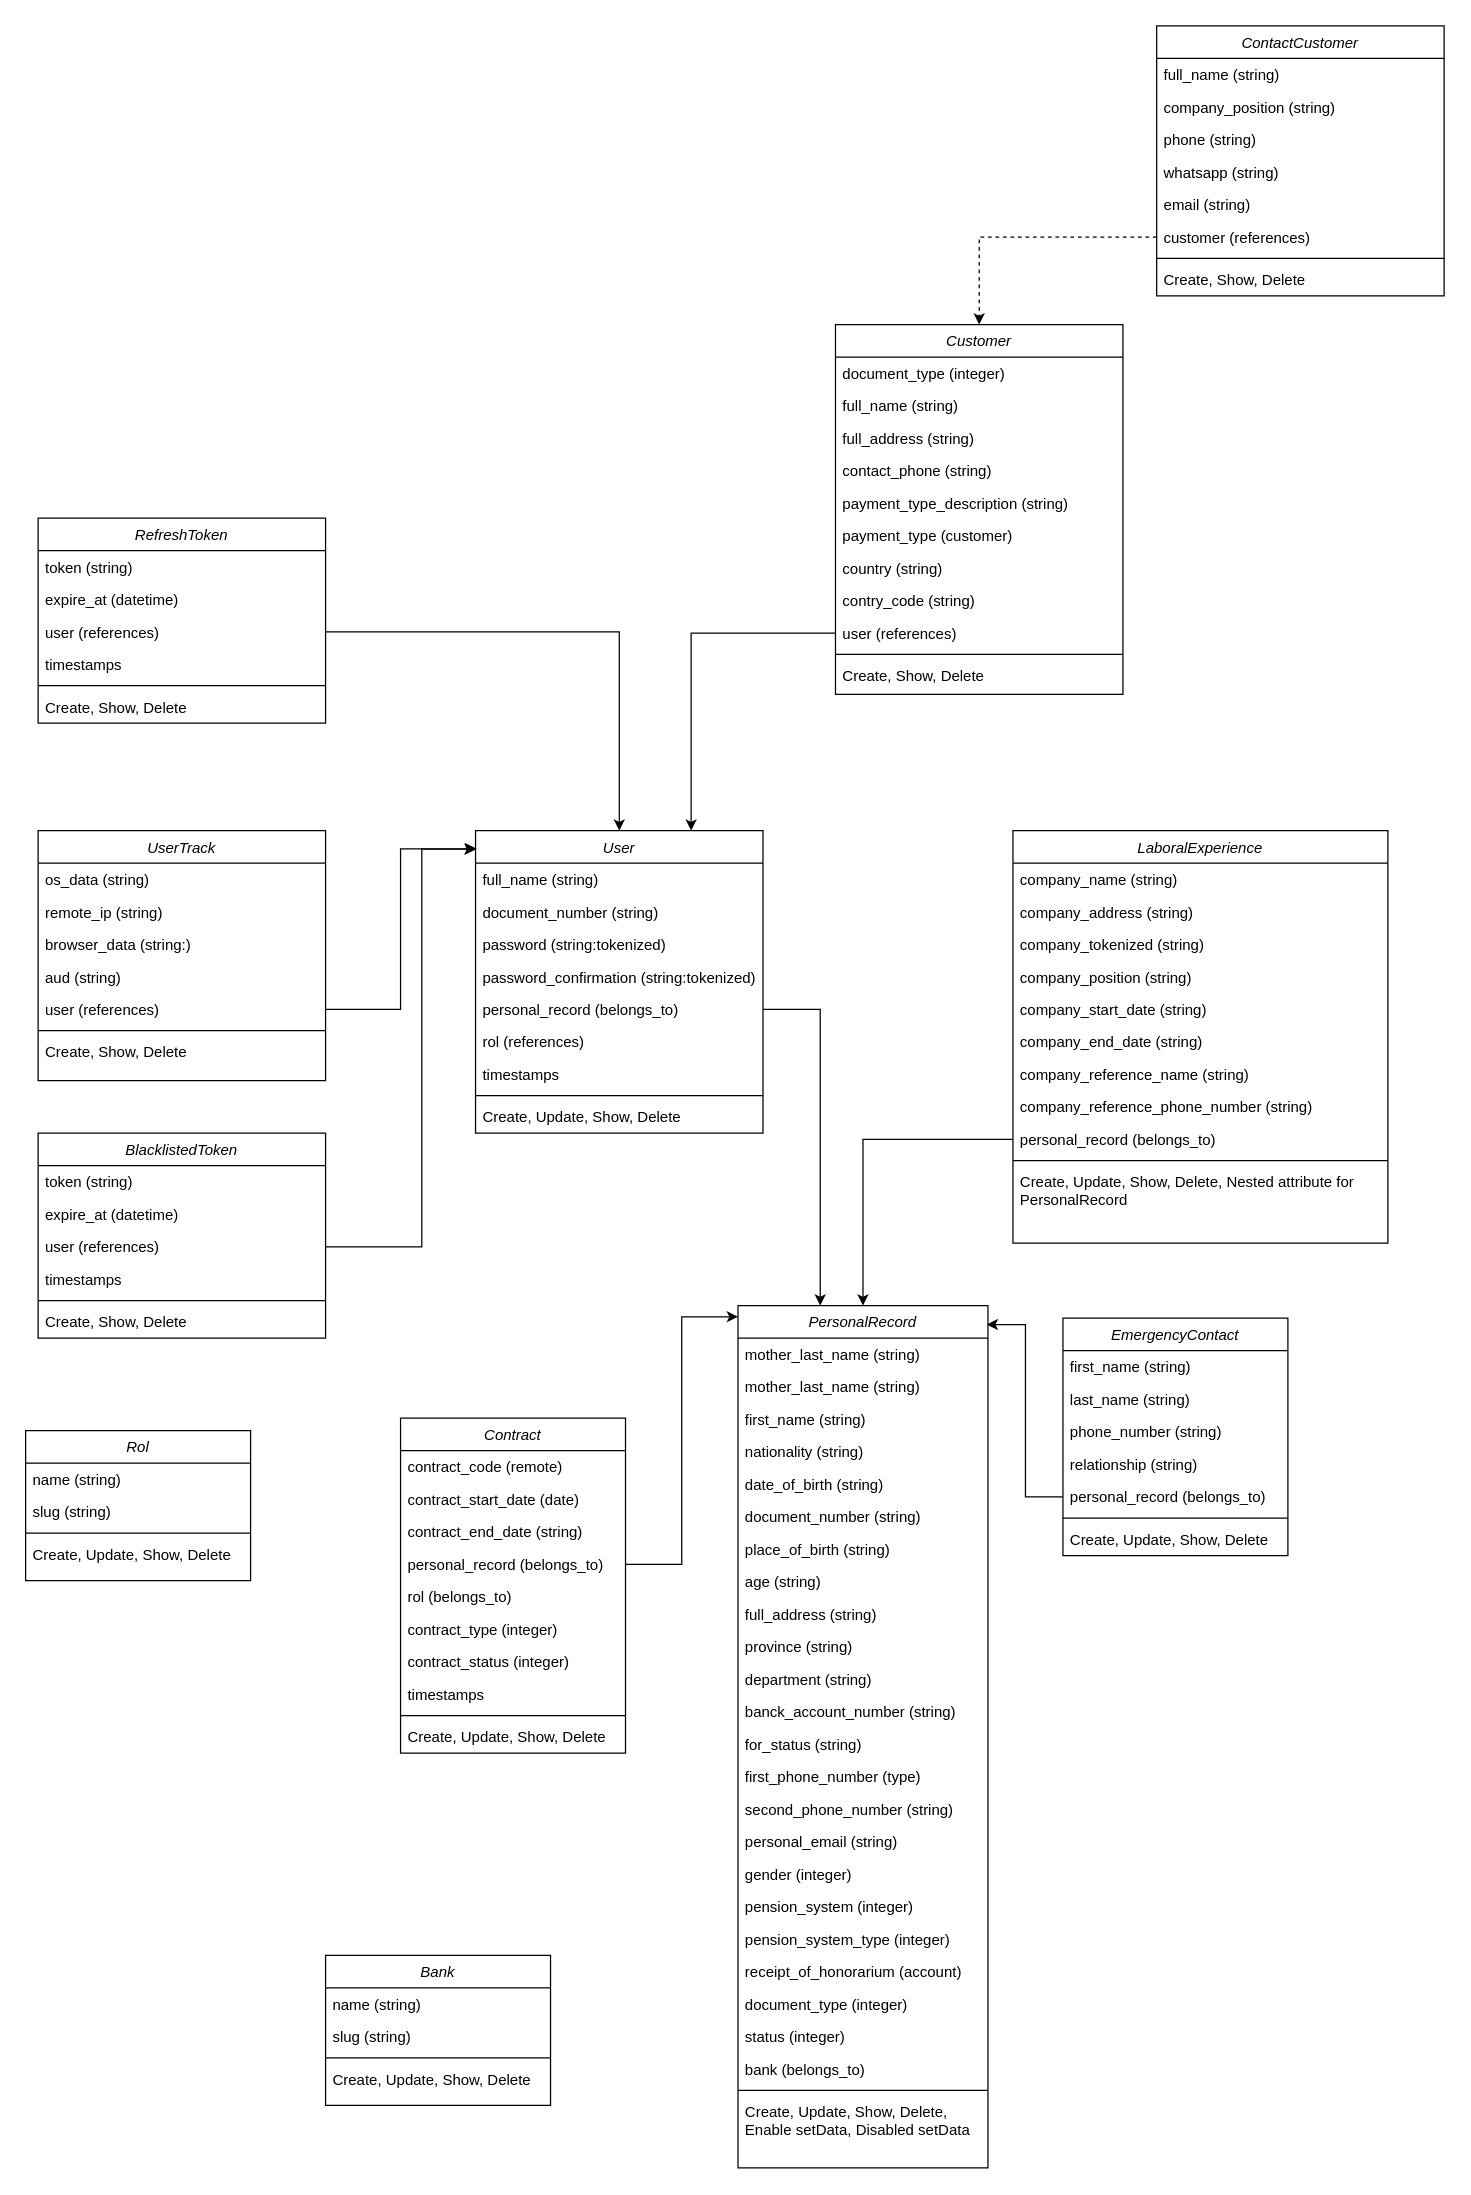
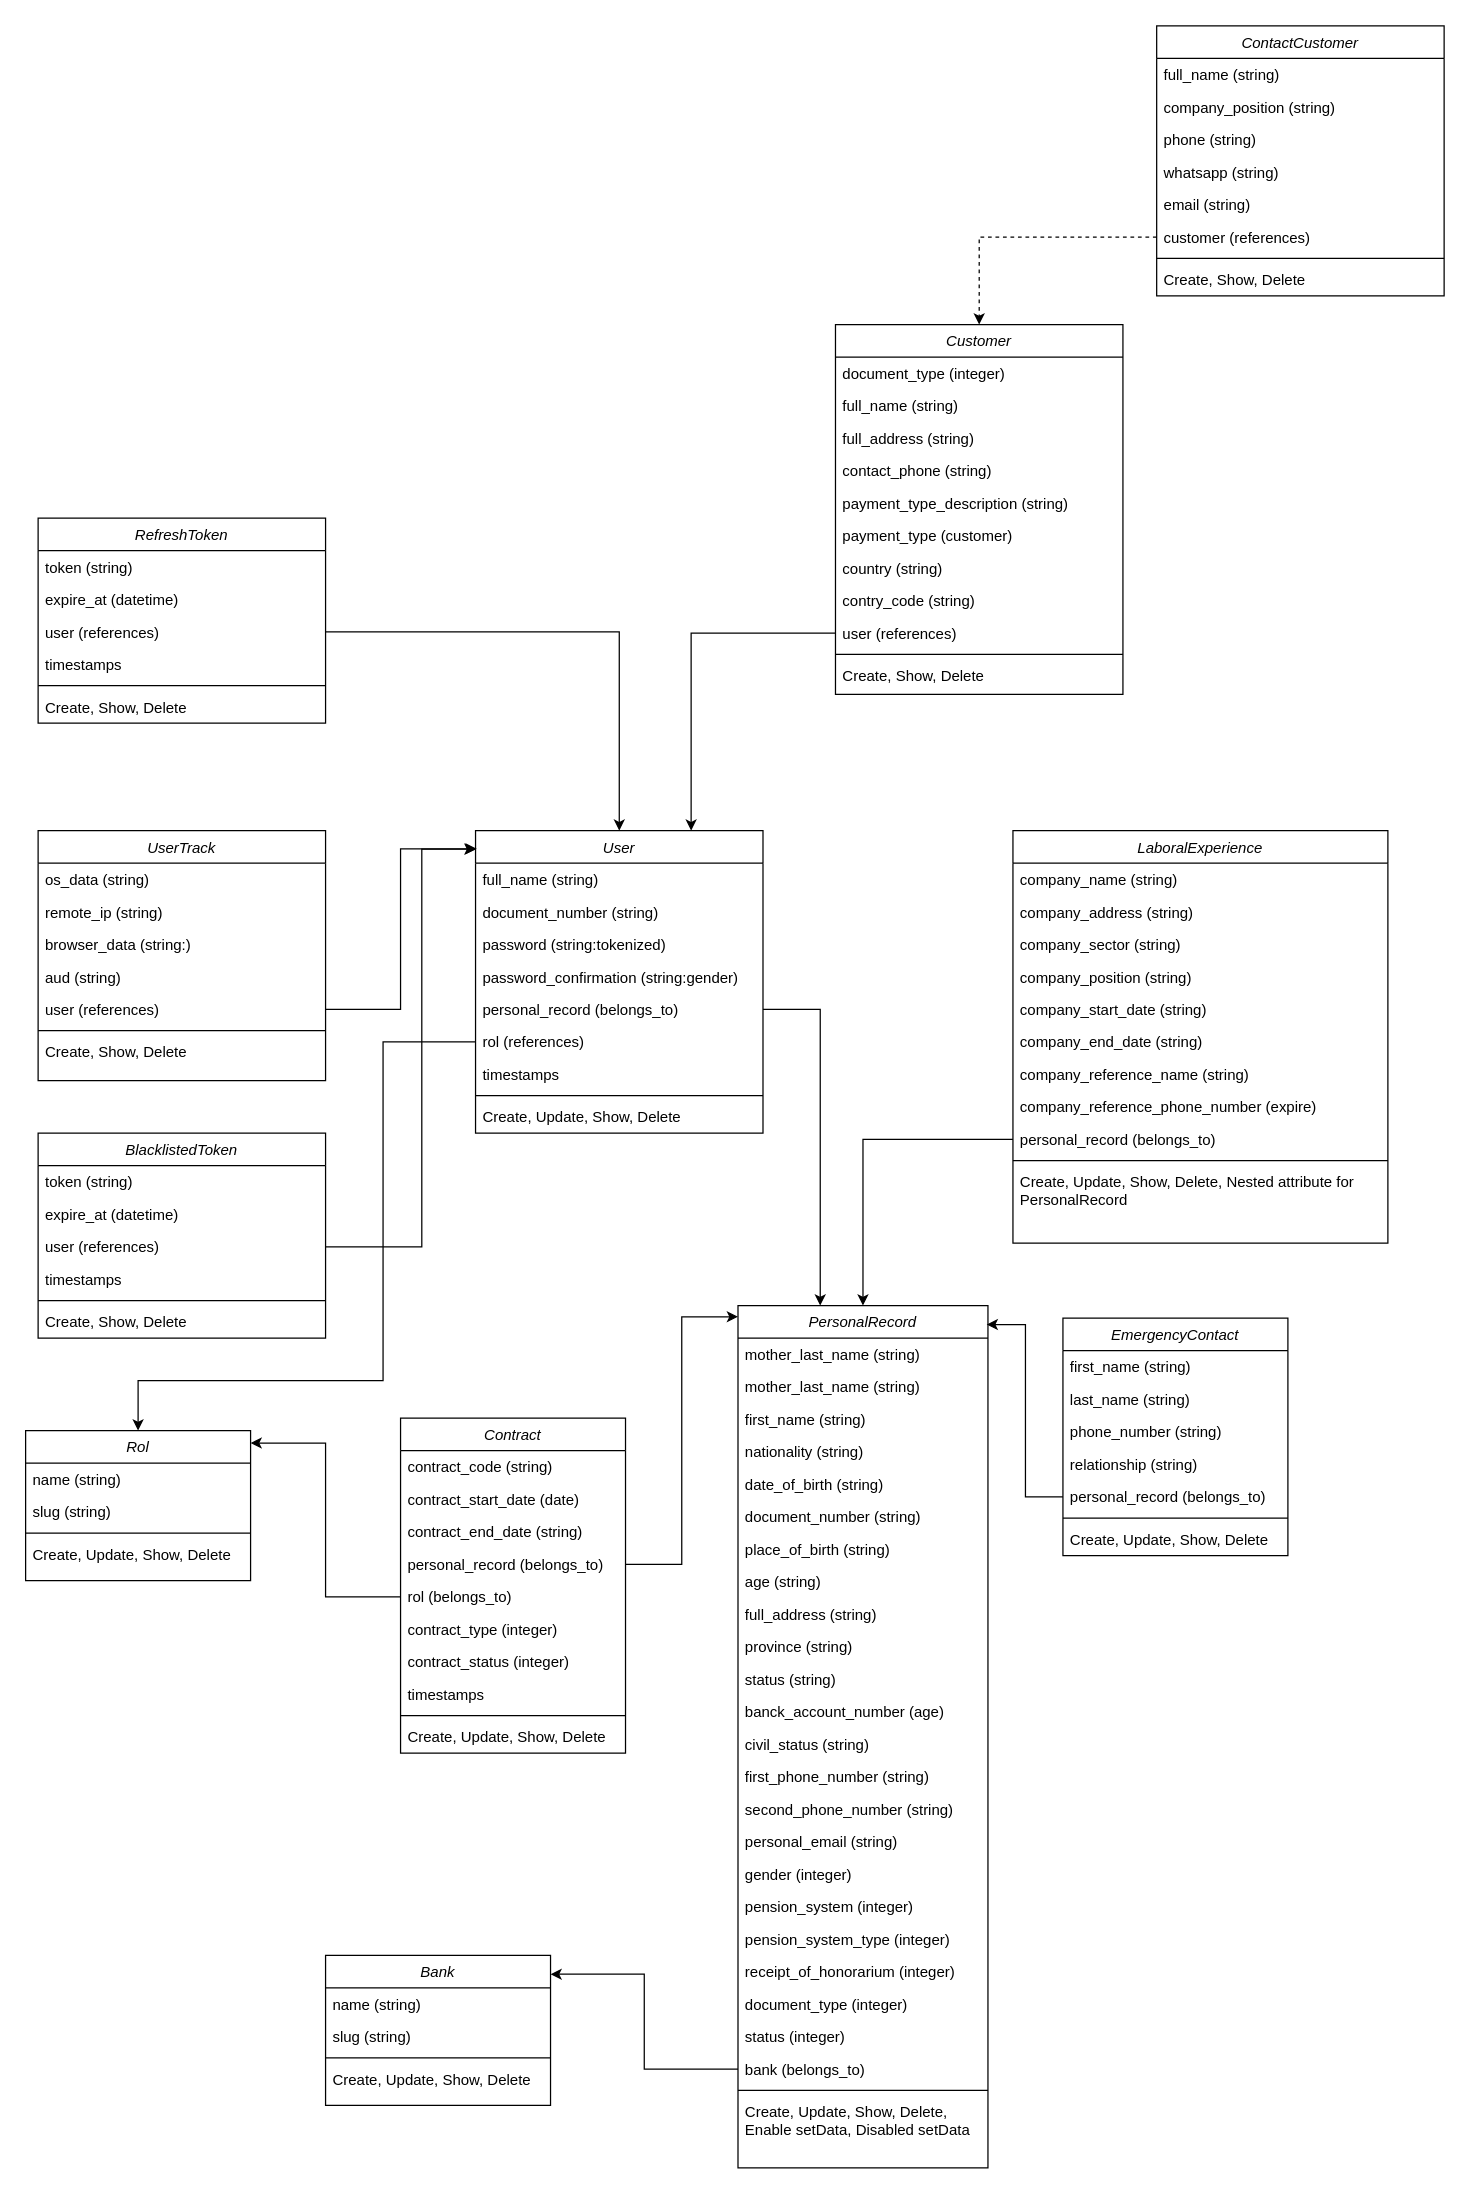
node "company_tokenized (string)": label "company_tokenized (string)" -> "company_sector (string)"
node "password_confirmation (string:tokenized)": label "password_confirmation (string:tokenized)" -> "password_confirmation (string:gender)"
node "company_reference_phone_number (string)": label "company_reference_phone_number (string)" -> "company_reference_phone_number (expire)"
edge "rol (references)" -> "Rol": added
node "contract_code (remote)": label "contract_code (remote)" -> "contract_code (string)"
edge "rol (belongs_to)" -> "Rol": added
node "department (string)": label "department (string)" -> "status (string)"
node "banck_account_number (string)": label "banck_account_number (string)" -> "banck_account_number (age)"
node "for_status (string)": label "for_status (string)" -> "civil_status (string)"
node "first_phone_number (type)": label "first_phone_number (type)" -> "first_phone_number (string)"
node "receipt_of_honorarium (account)": label "receipt_of_honorarium (account)" -> "receipt_of_honorarium (integer)"
edge "bank (belongs_to)" -> "Bank": added
